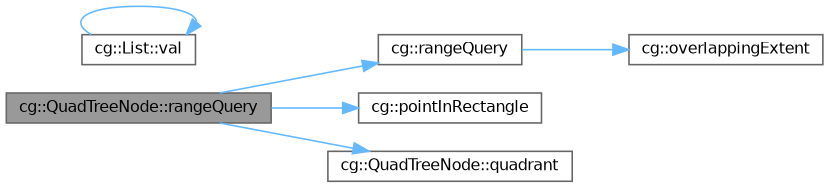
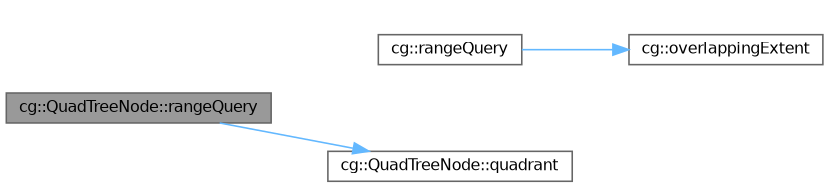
node "cg::List::val": removed
edge "cg::QuadTreeNode::rangeQuery" -> "cg::rangeQuery": removed
node "cg::pointInRectangle": removed
